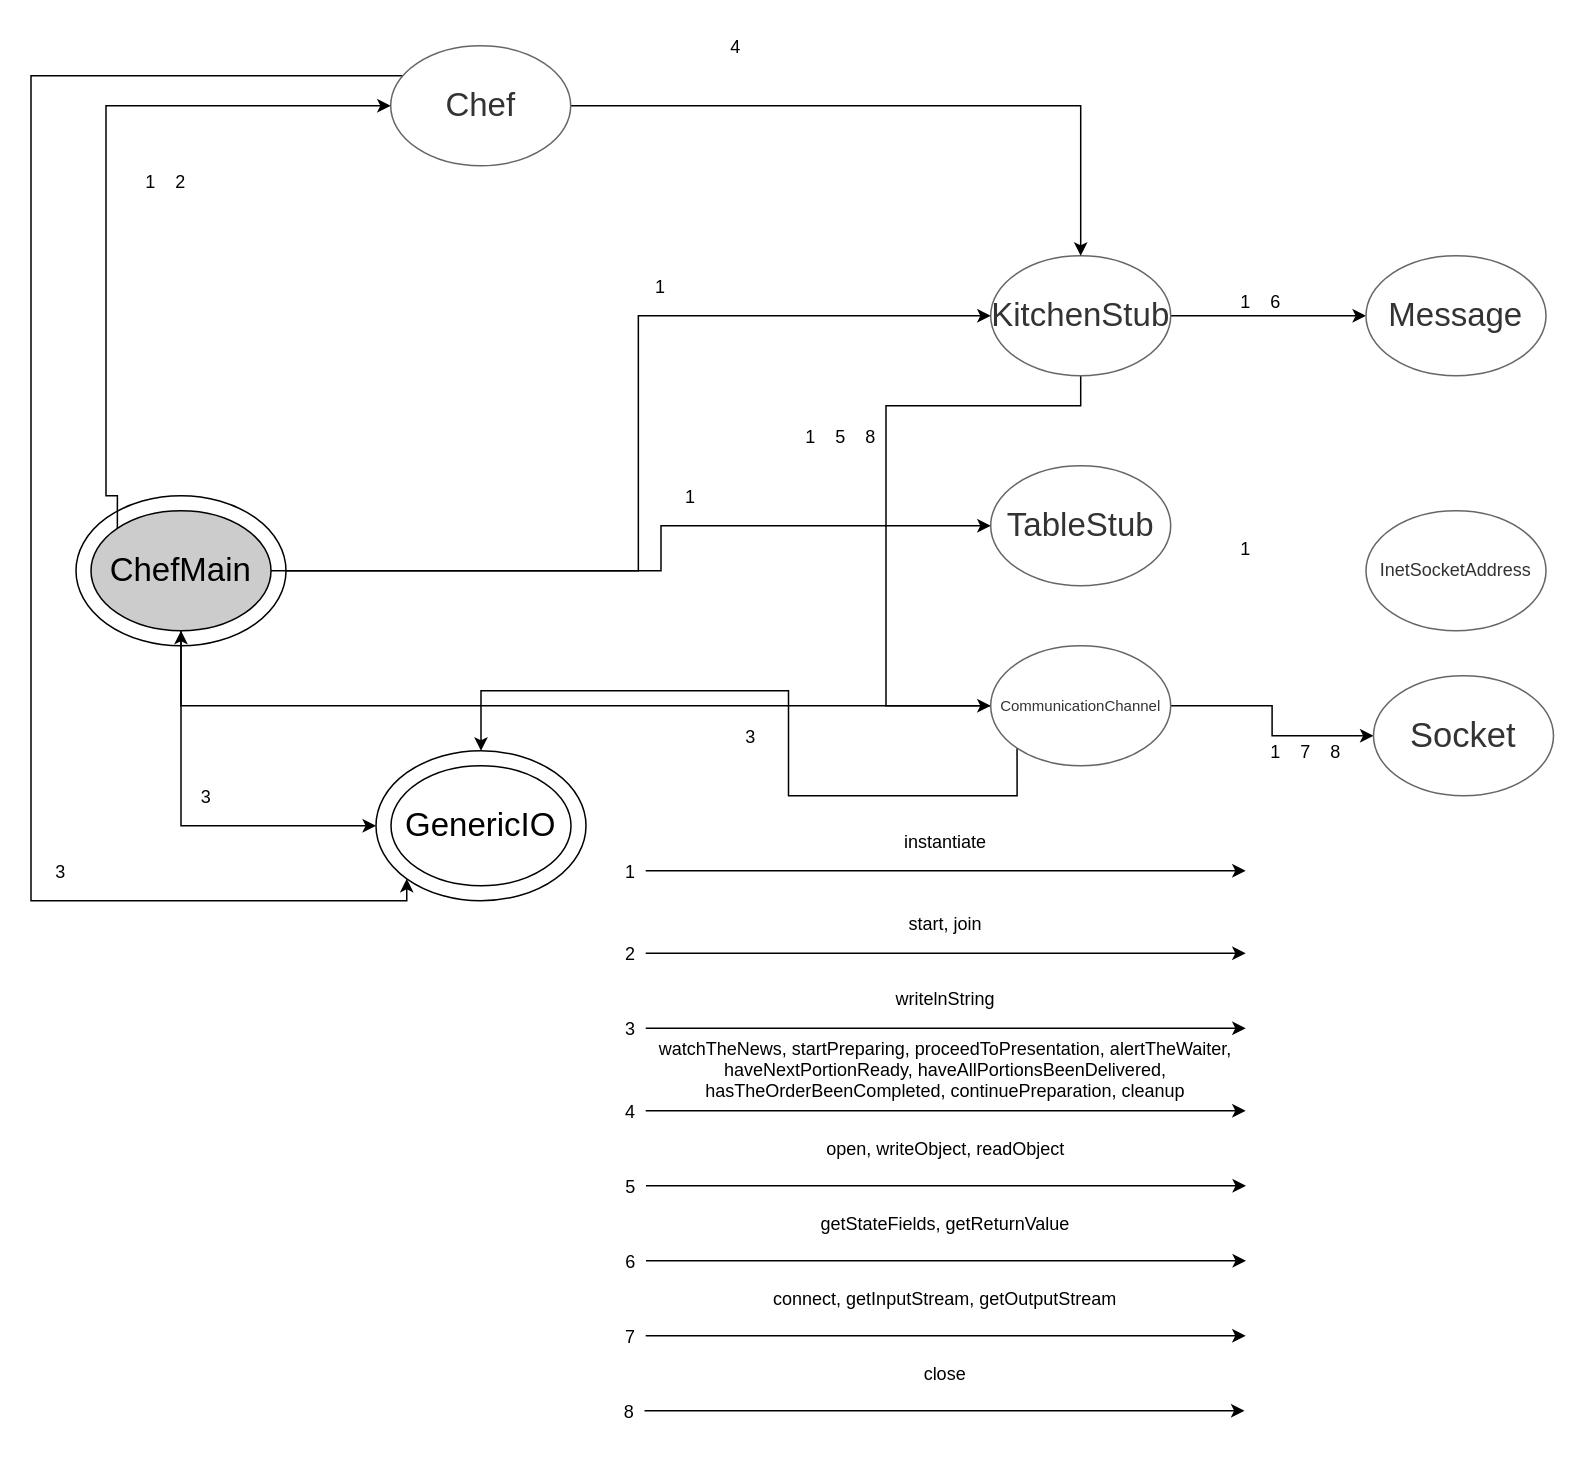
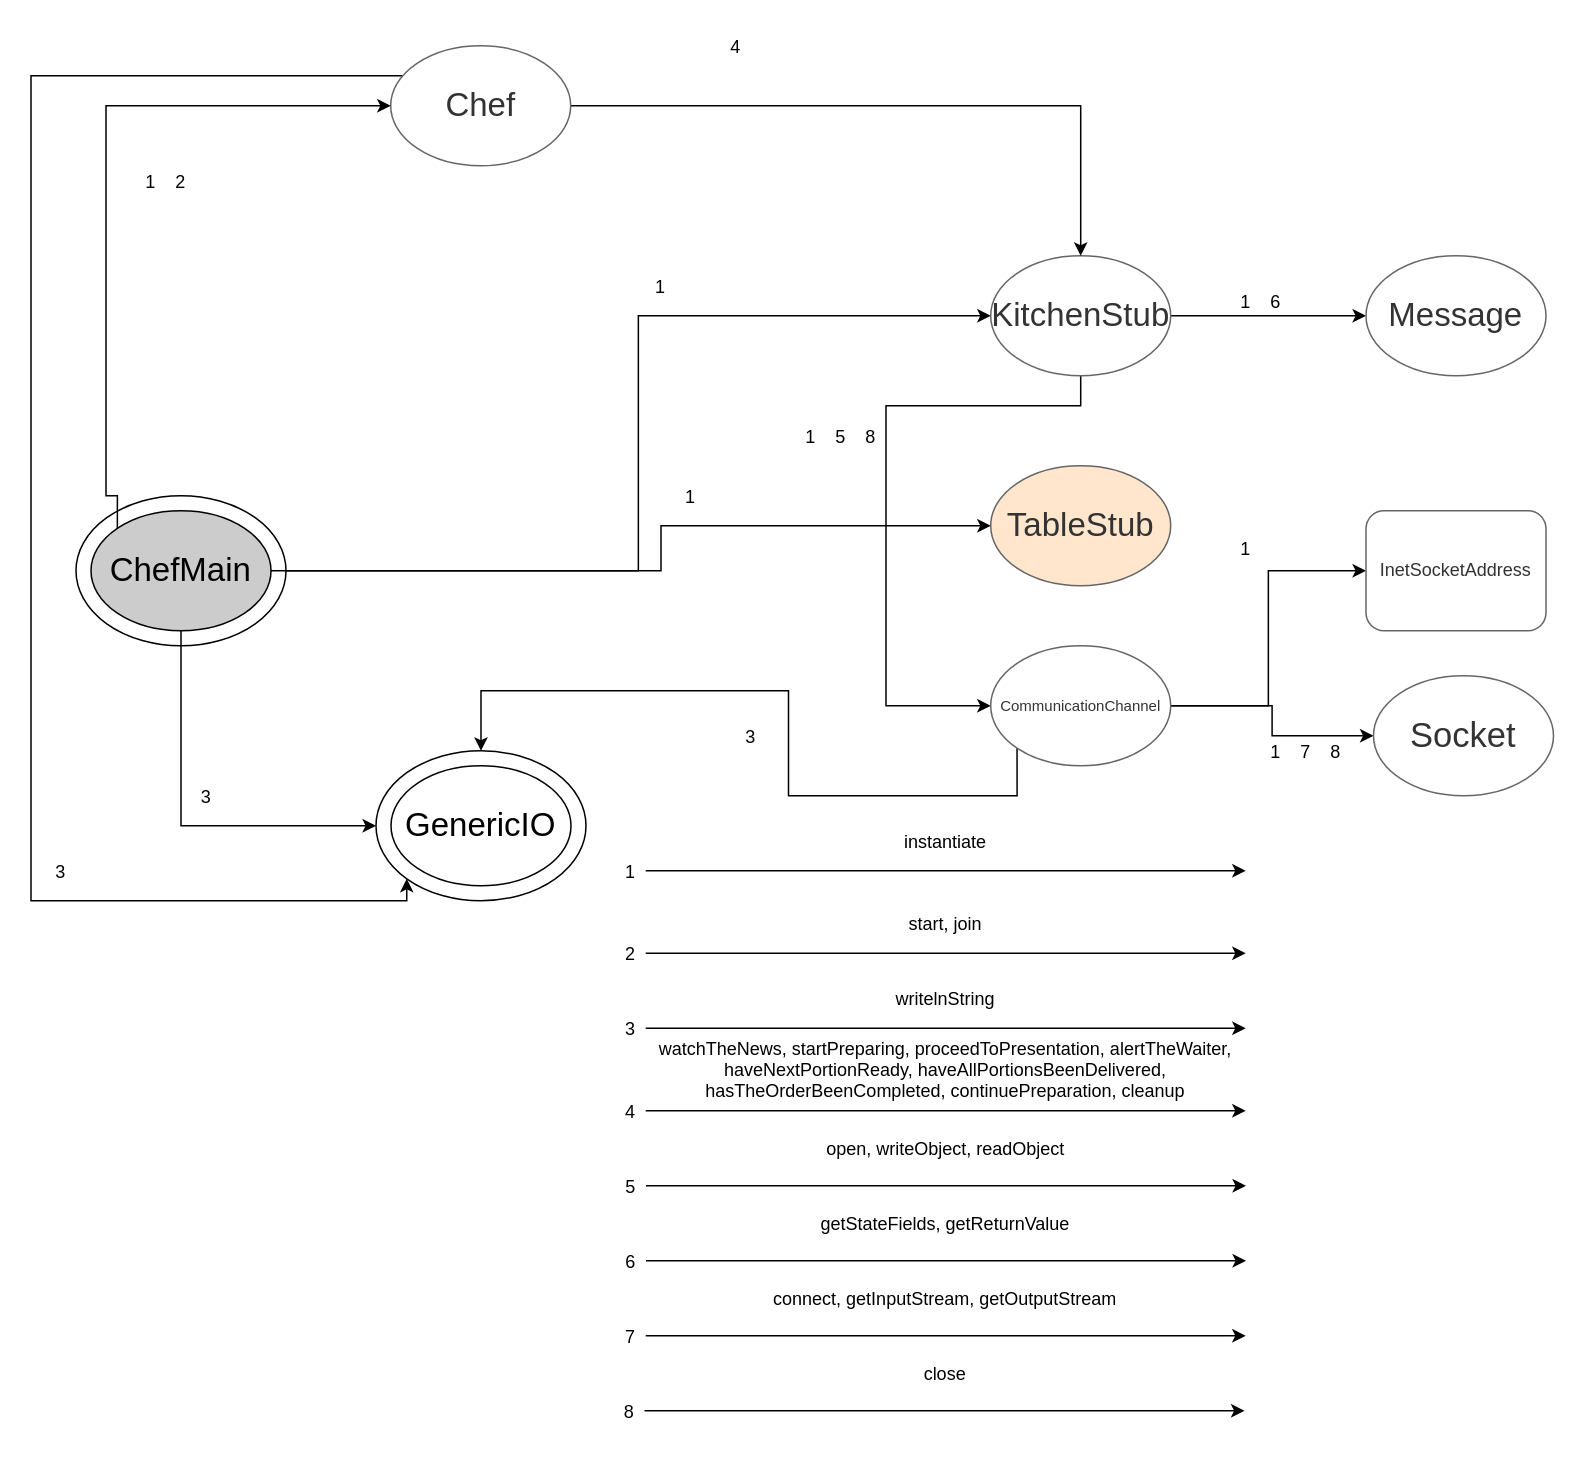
node "TableStub": fillcolor #ffffff -> #ffe6cc
node "InetSocketAddress": shape ellipse -> rounded rectangle
edge "CommunicationChannel" -> "ChefMain": now "CommunicationChannel" -> "InetSocketAddress"
